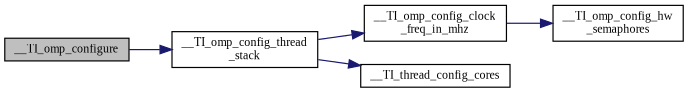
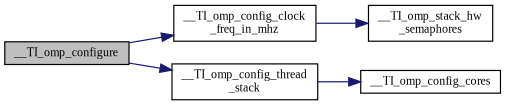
node "__TI_omp_config_hw _semaphores": label "__TI_omp_config_hw _semaphores" -> "__TI_omp_stack_hw _semaphores"
edge "__TI_omp_config_thread _stack" -> "__TI_omp_config_clock _freq_in_mhz": now "__TI_omp_configure" -> "__TI_omp_config_clock _freq_in_mhz"
node "__TI_thread_config_cores": label "__TI_thread_config_cores" -> "__TI_omp_config_cores"
